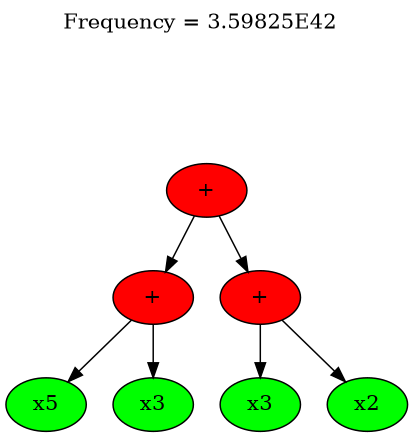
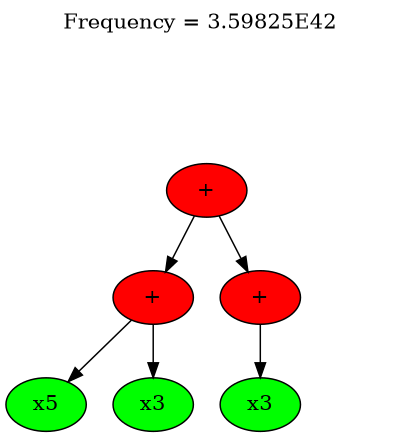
node "x2": removed
